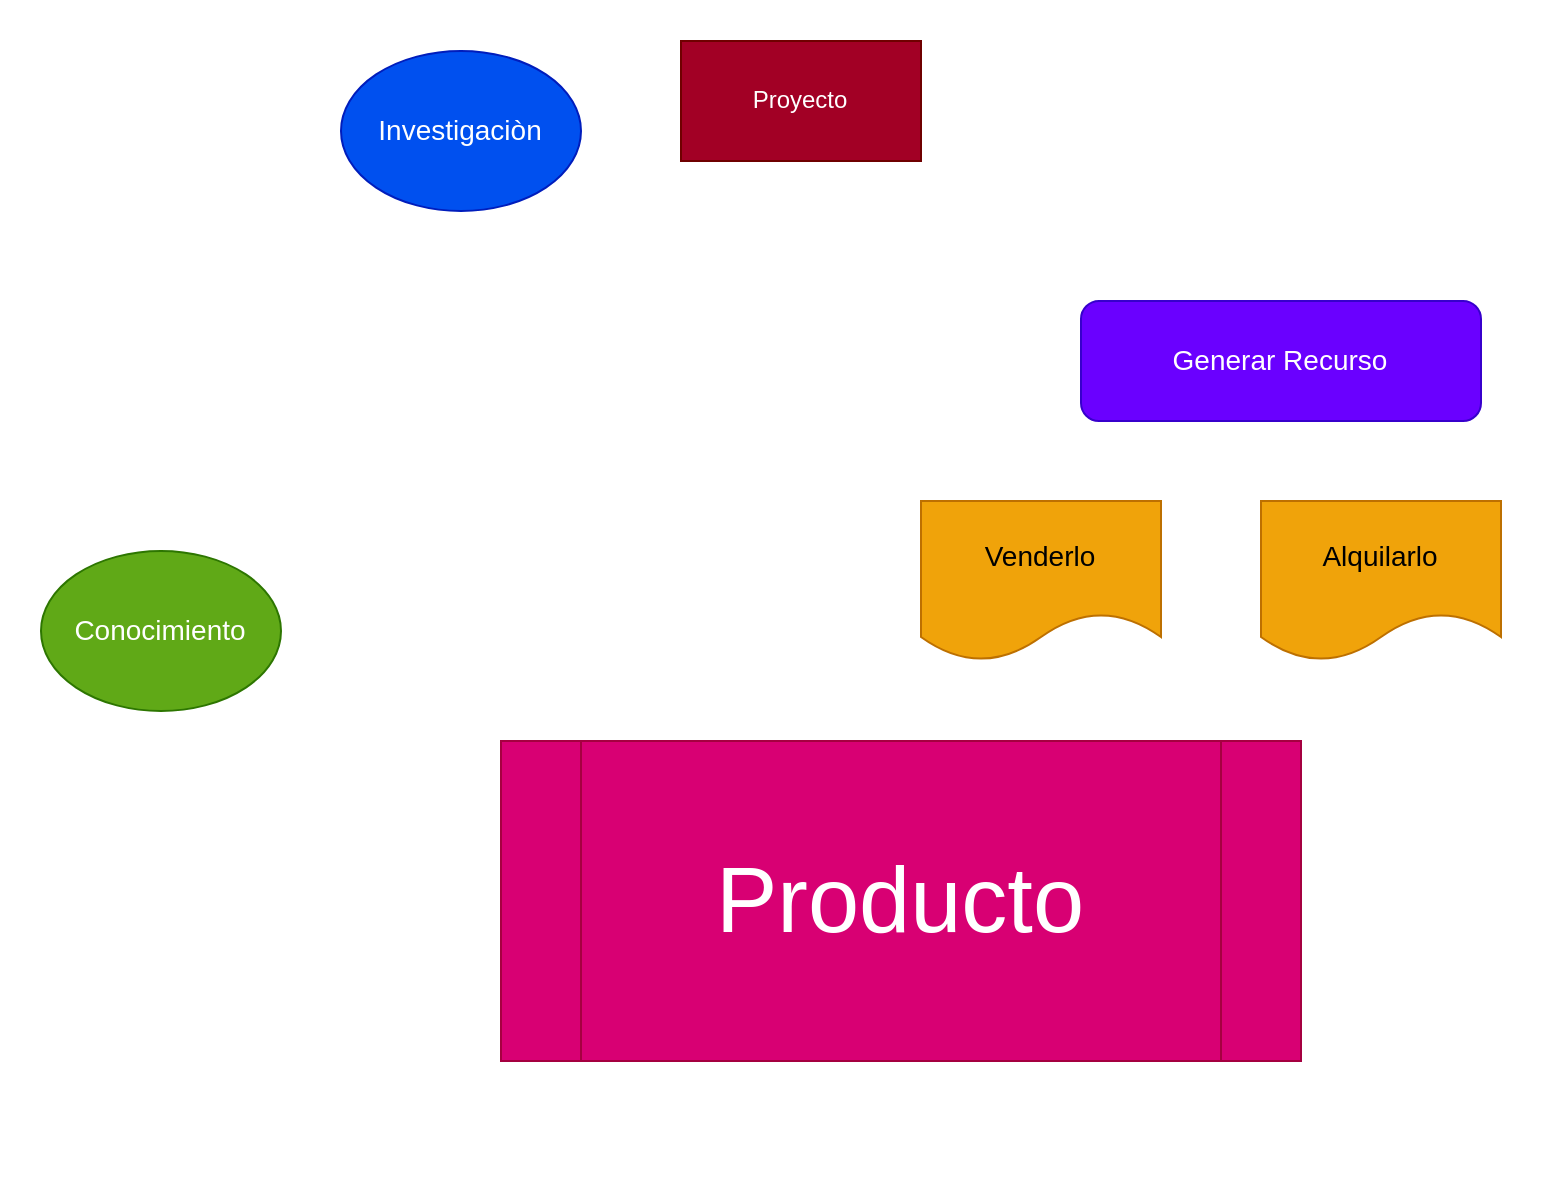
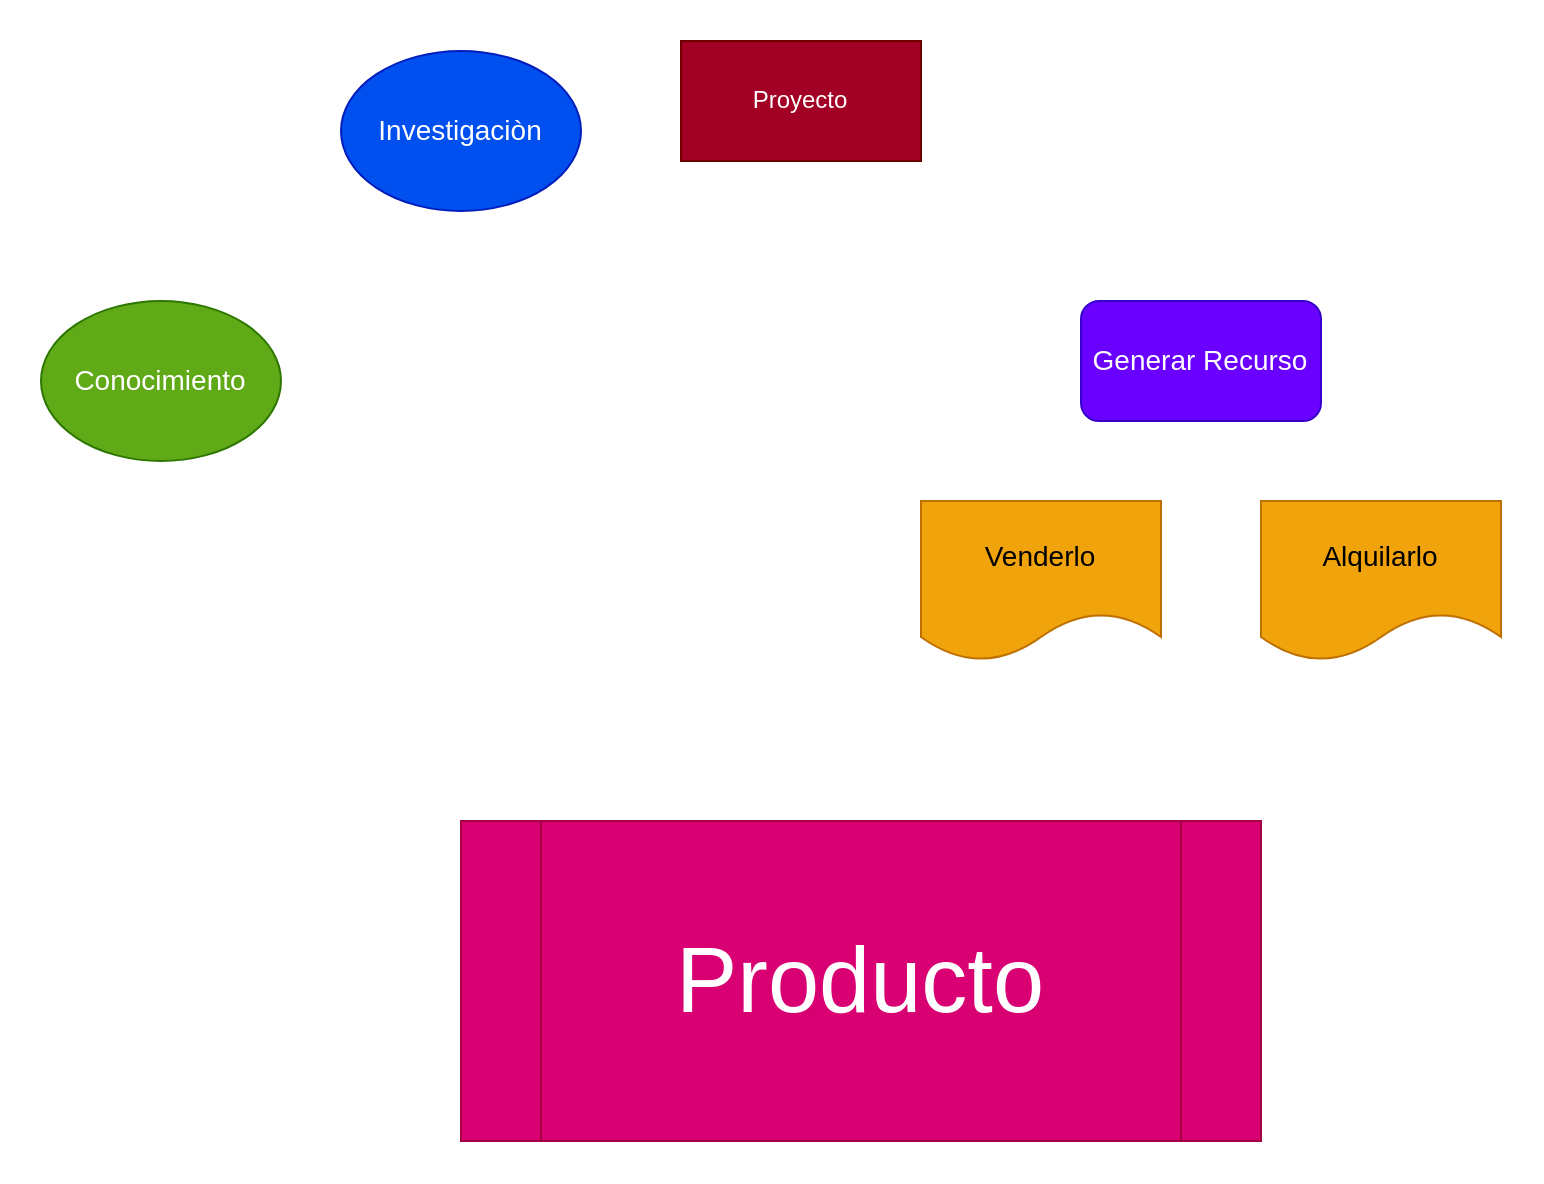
node "Generar Recurso": size 400x120 -> 240x120
node "Conocimiento": moved (161, 631) -> (161, 381)
node "Producto": moved (901, 901) -> (861, 981)
